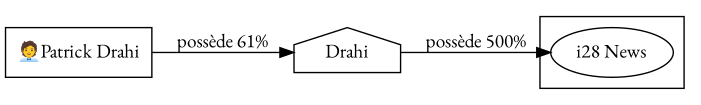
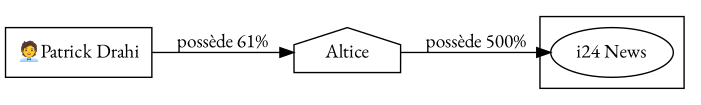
node "Drahi": label "Drahi" -> "Altice"
node "i28 News": label "i28 News" -> "i24 News"
